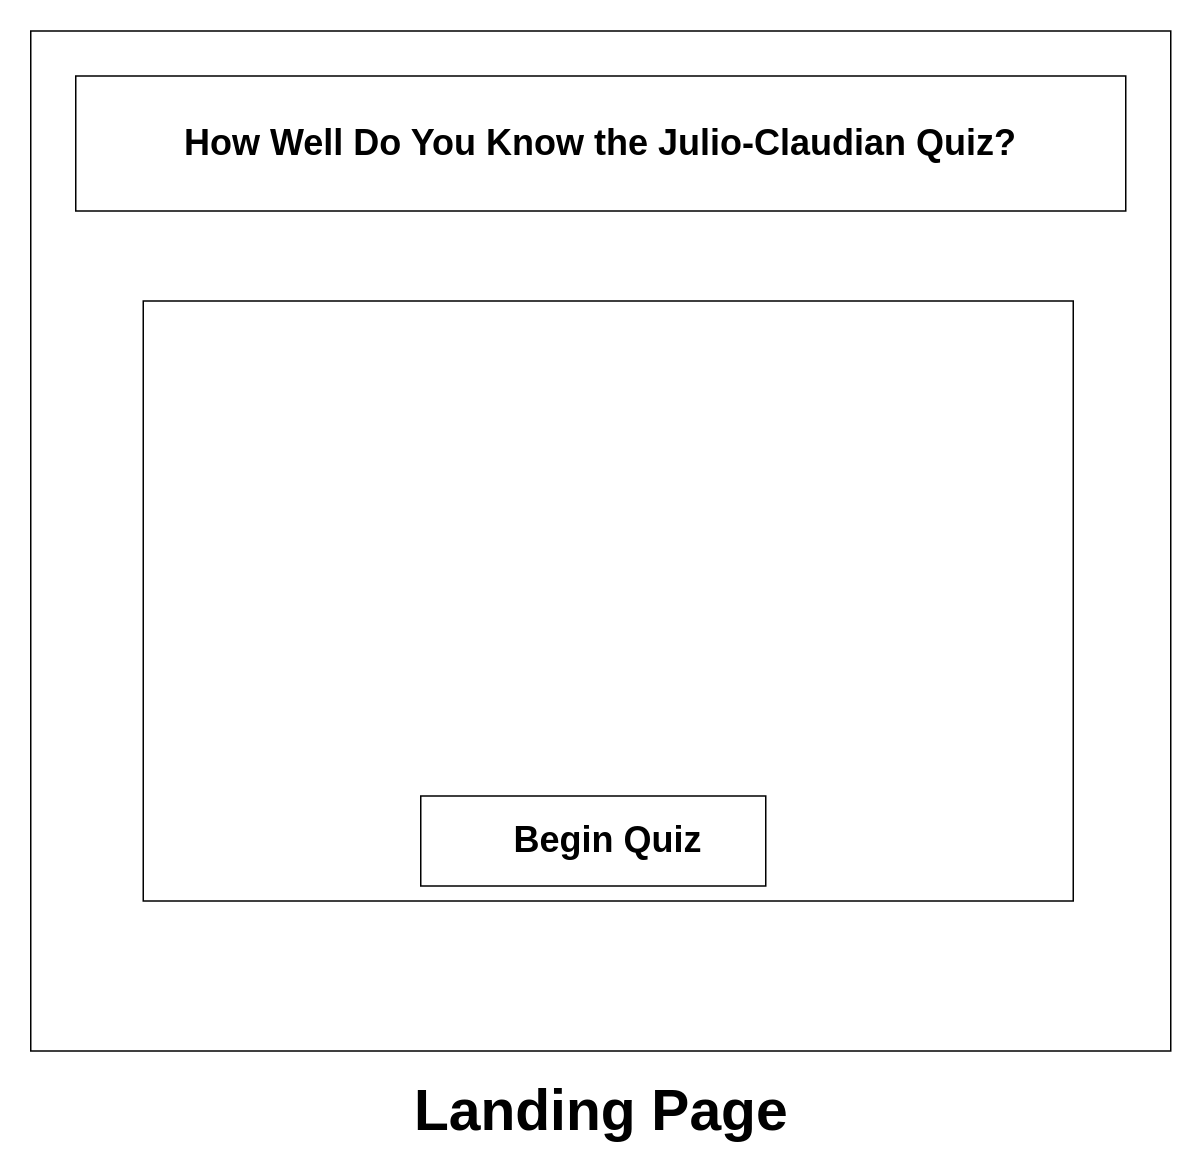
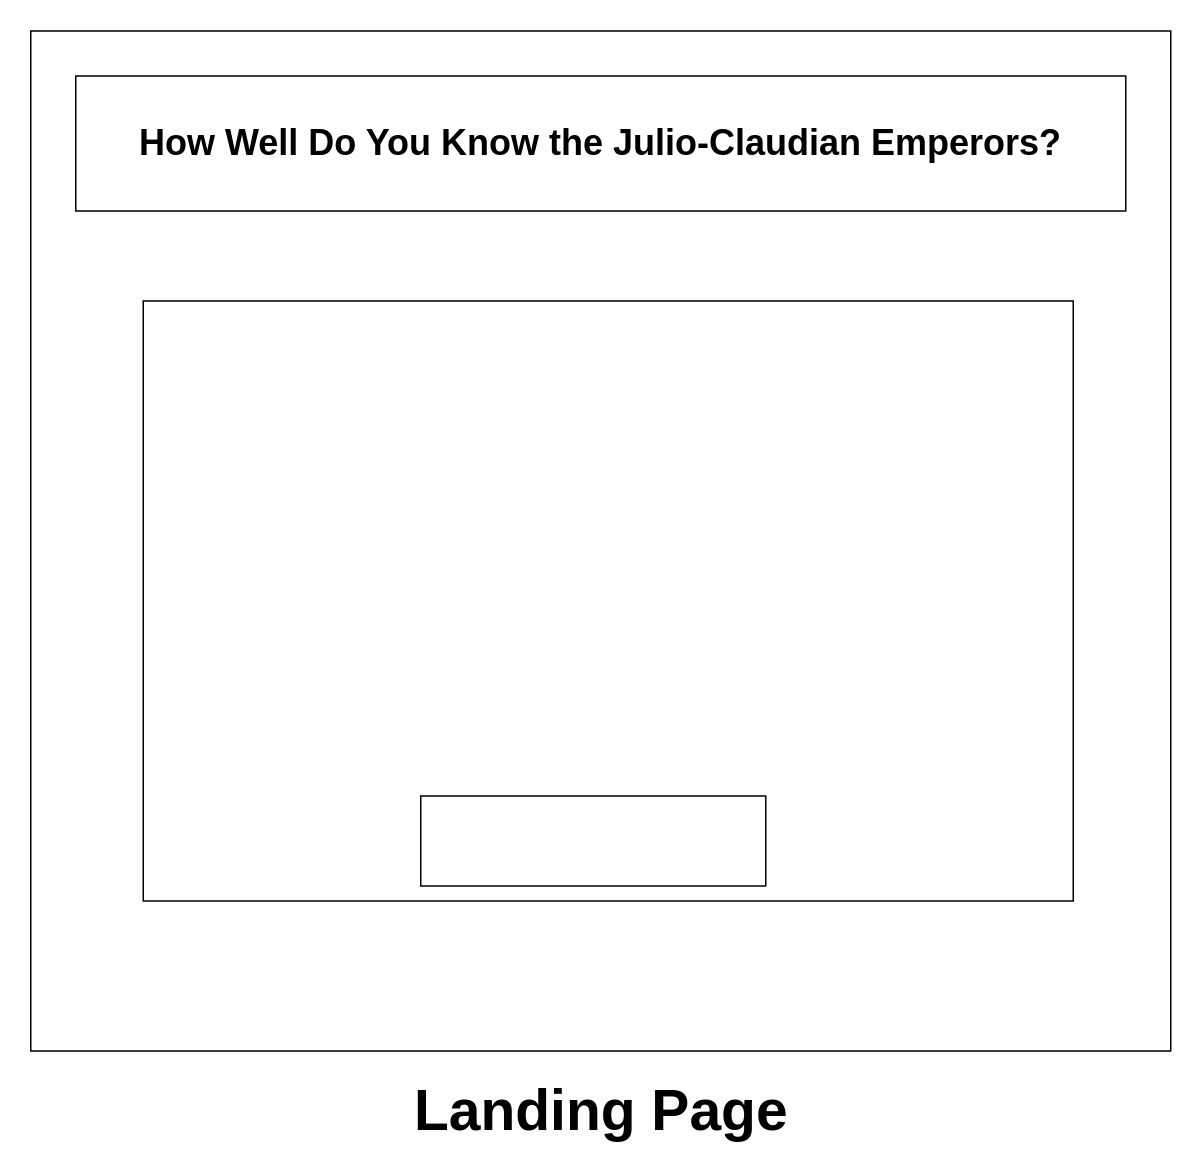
node "How Well Do You Know the Julio-Claudian Quiz?": label "How Well Do You Know the Julio-Claudian Quiz?" -> "How Well Do You Know the Julio-Claudian Emperors?"
node "Begin Quiz": removed
